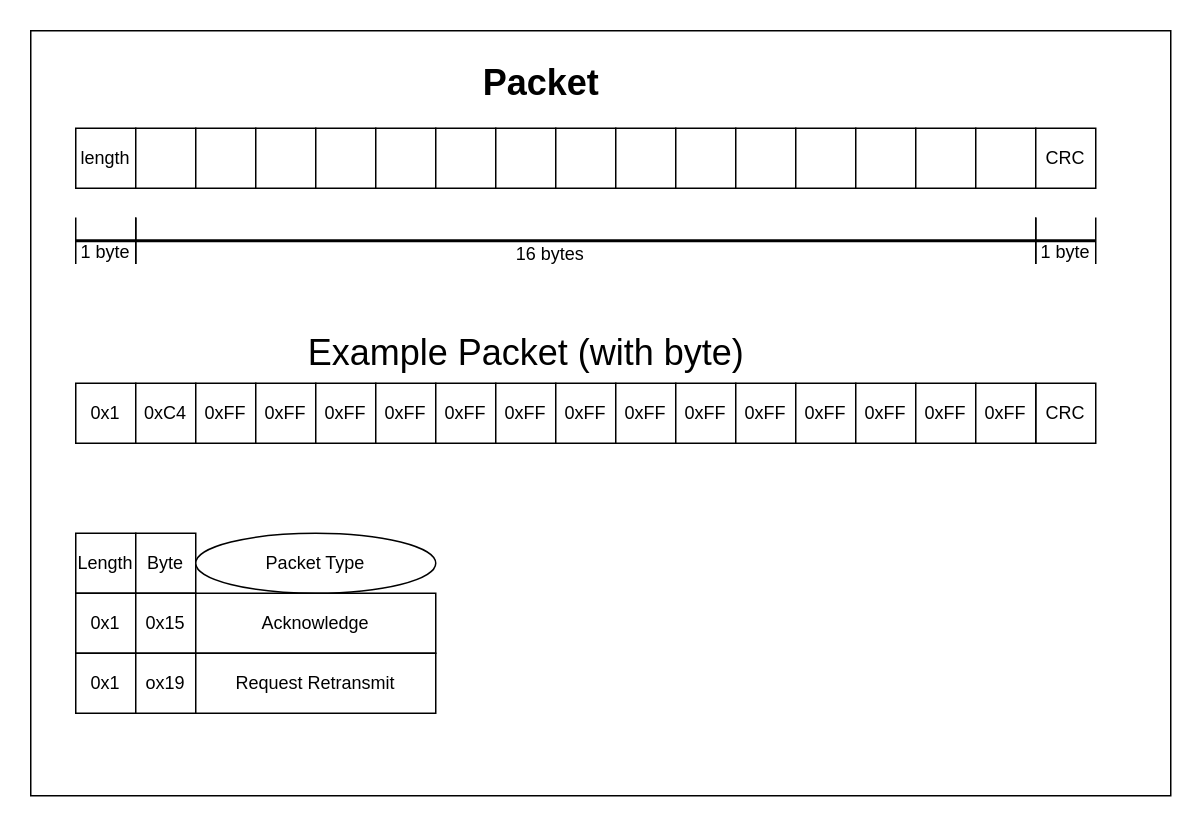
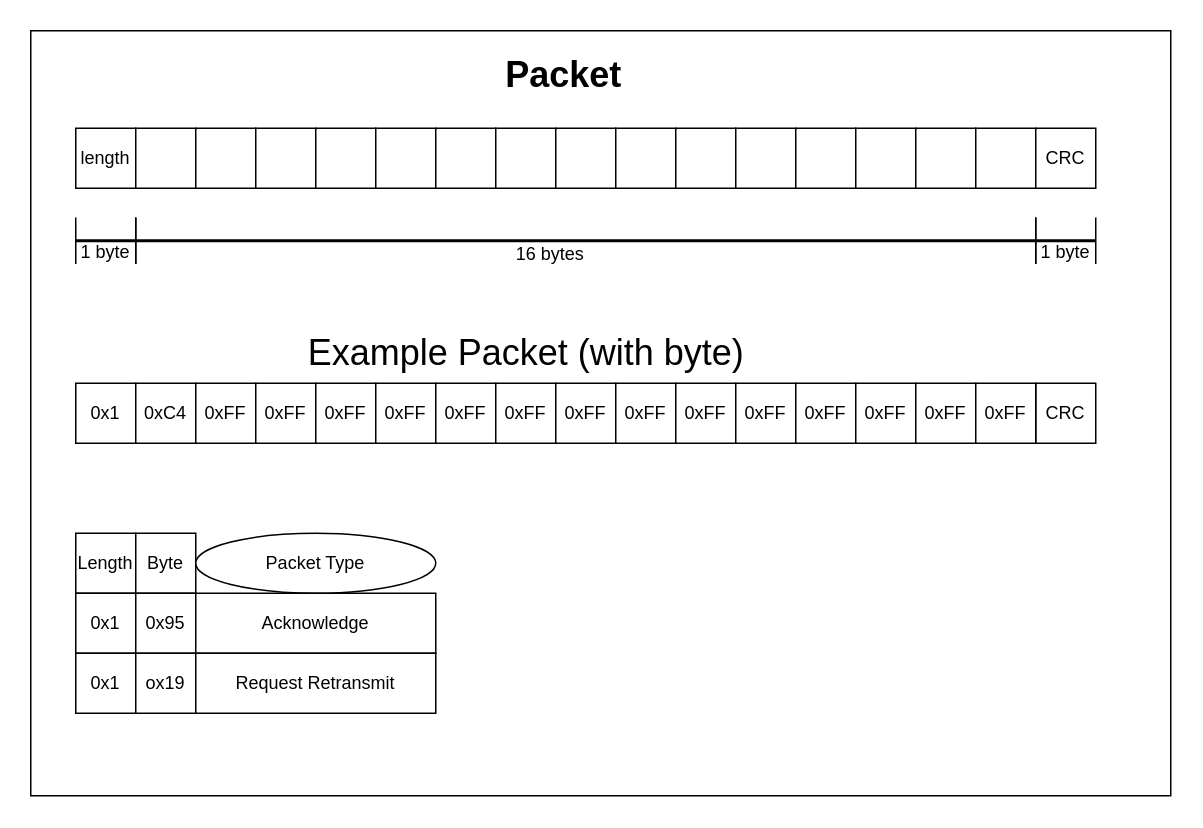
node "Packet": moved (541, 83) -> (563, 76)
node "0x15": label "0x15" -> "0x95"
